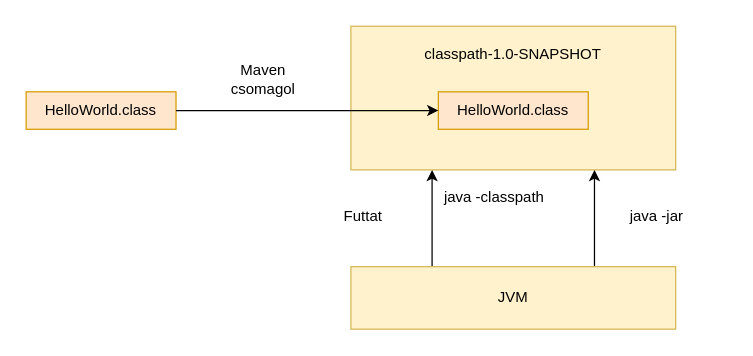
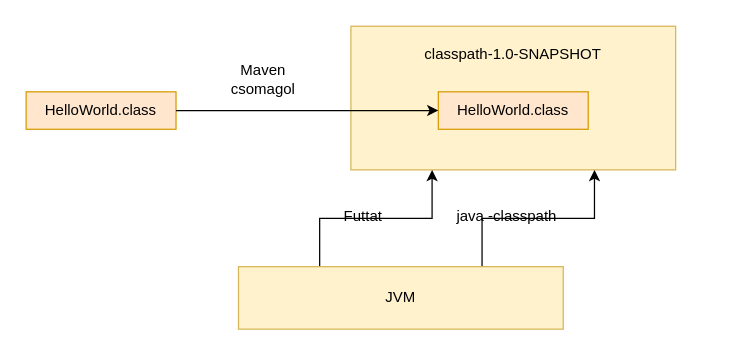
node "java -classpath": moved (494, 198) -> (507, 217)
node "java -jar": removed
node "JVM": moved (513, 298) -> (401, 298)
